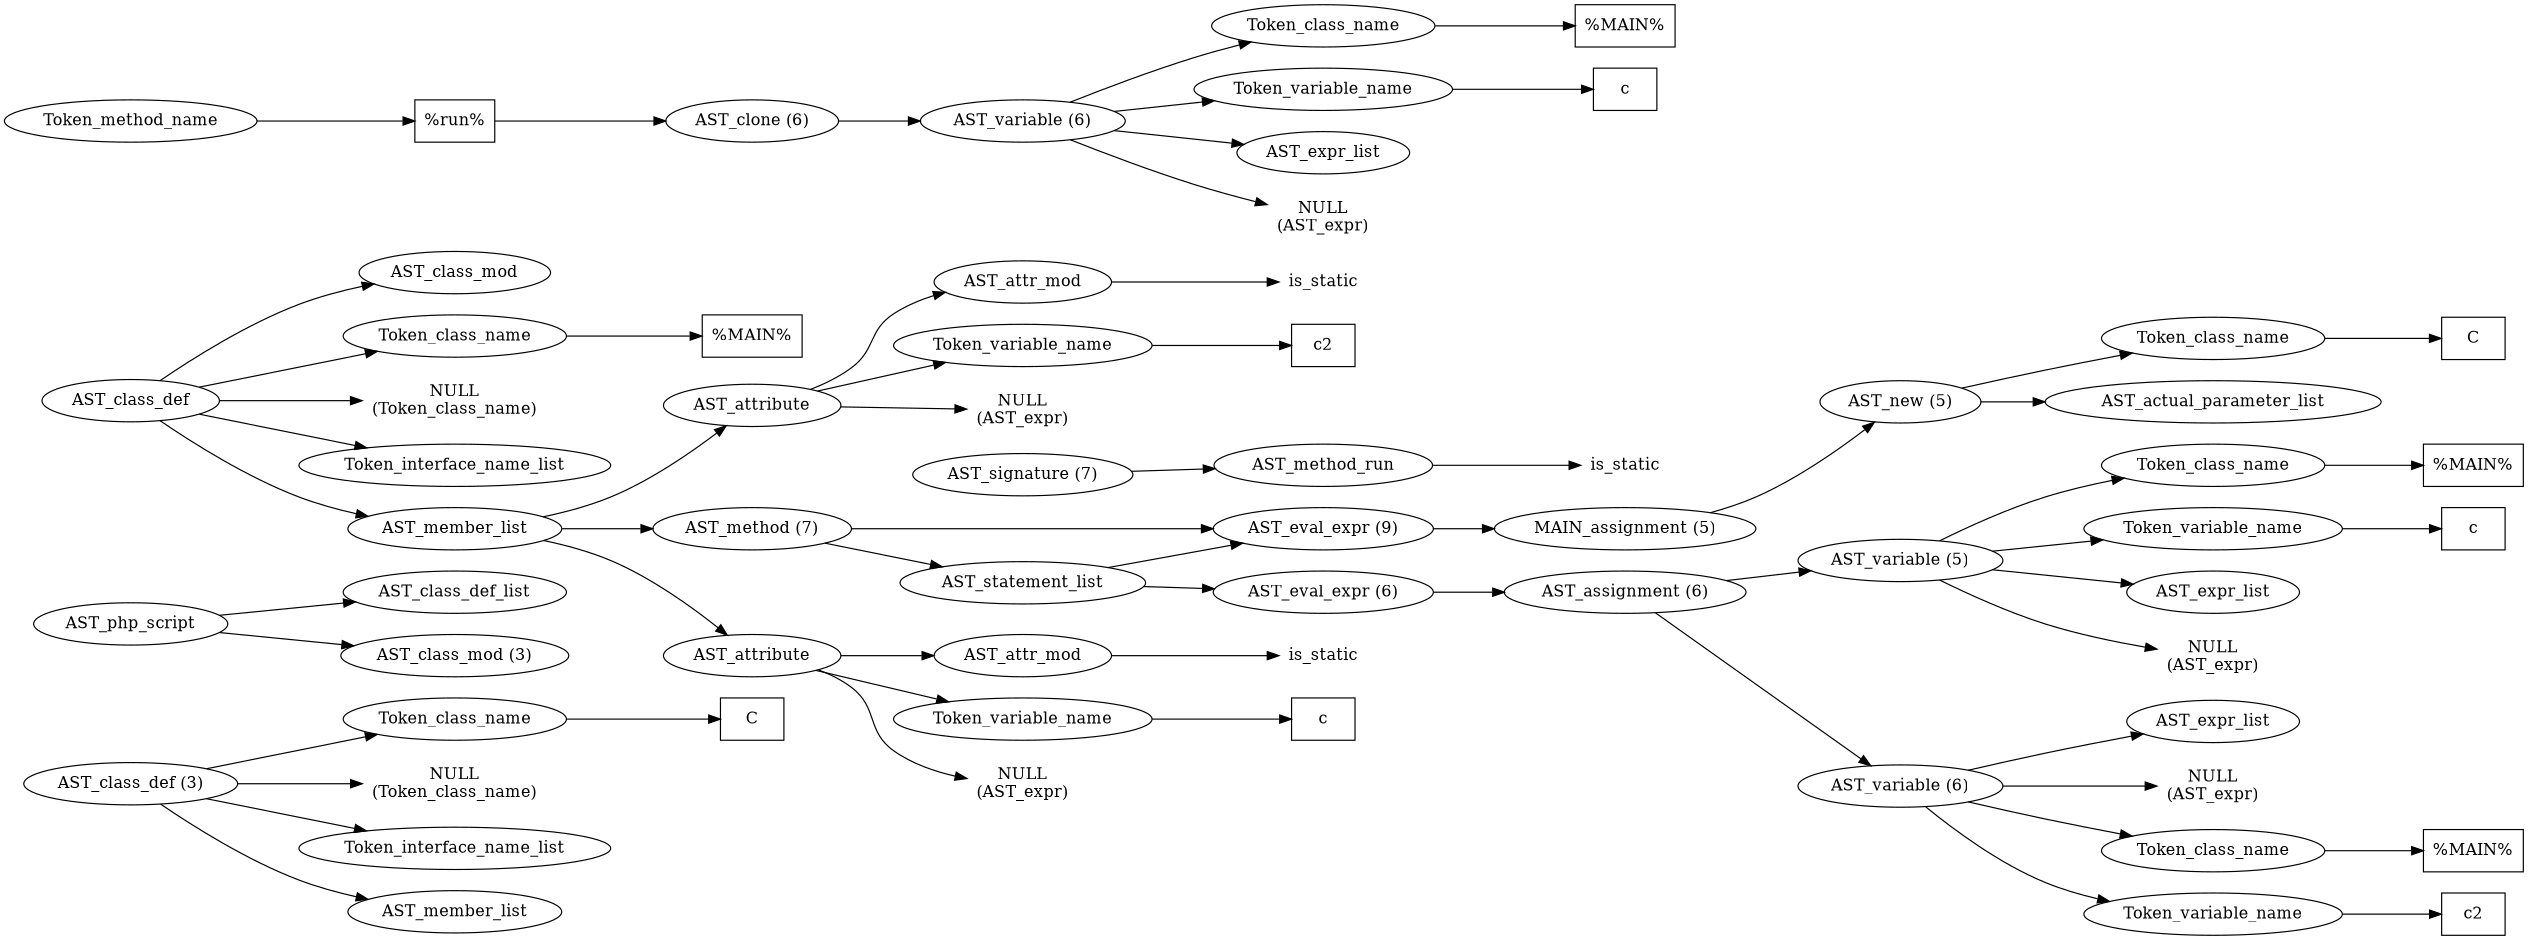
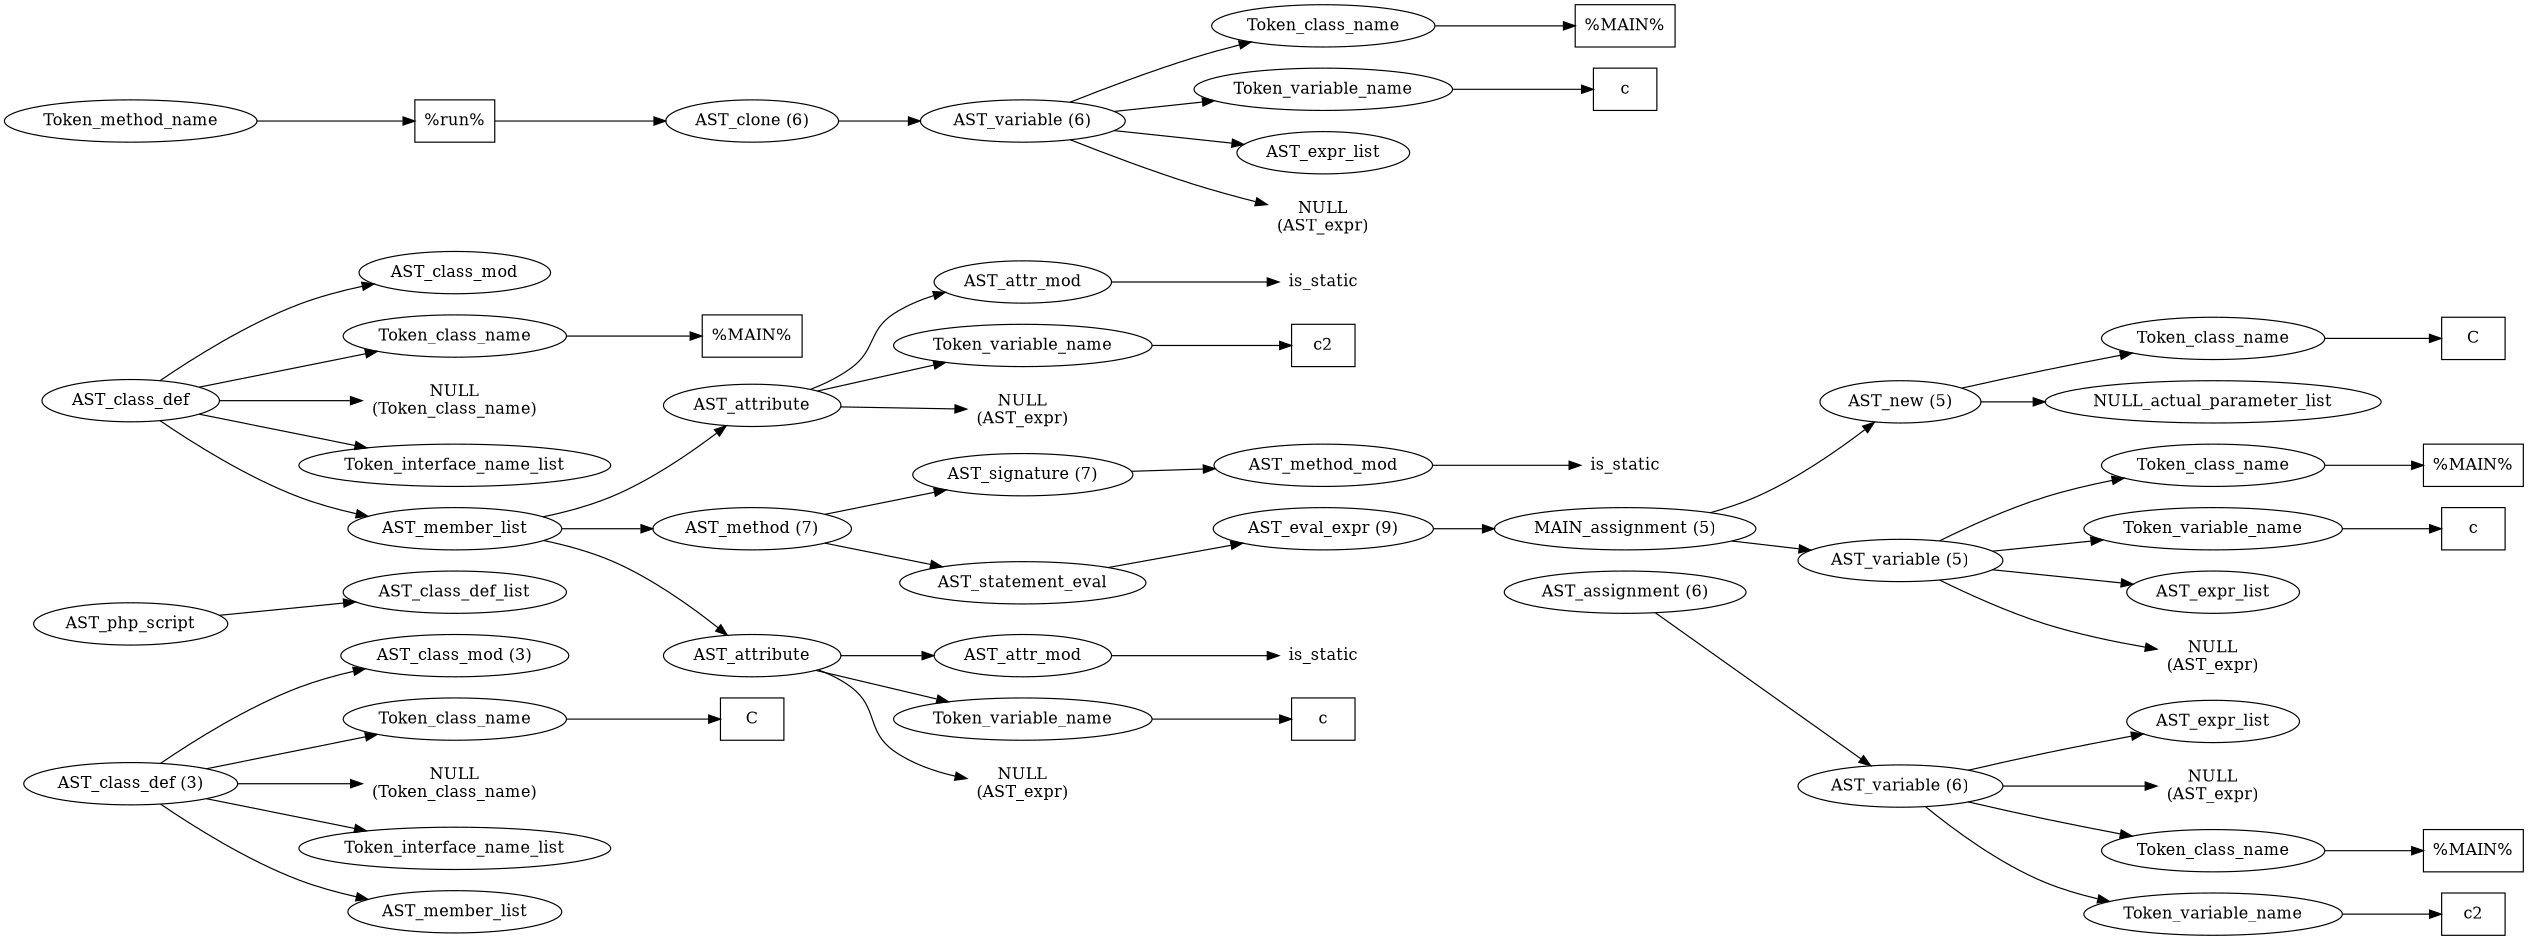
node "AST_actual_parameter_list": label "AST_actual_parameter_list" -> "NULL_actual_parameter_list"
node "AST_method_run": label "AST_method_run" -> "AST_method_mod"
edge "AST_method (7)" -> "AST_eval_expr (9)": now "AST_method (7)" -> "AST_signature (7)"
edge "AST_assignment (6)" -> "AST_variable (5)": now "MAIN_assignment (5)" -> "AST_variable (5)"
node "AST_statement_list": label "AST_statement_list" -> "AST_statement_eval"
node "AST_eval_expr (6)": removed
edge "AST_php_script" -> "AST_class_mod (3)": now "AST_class_def (3)" -> "AST_class_mod (3)"
